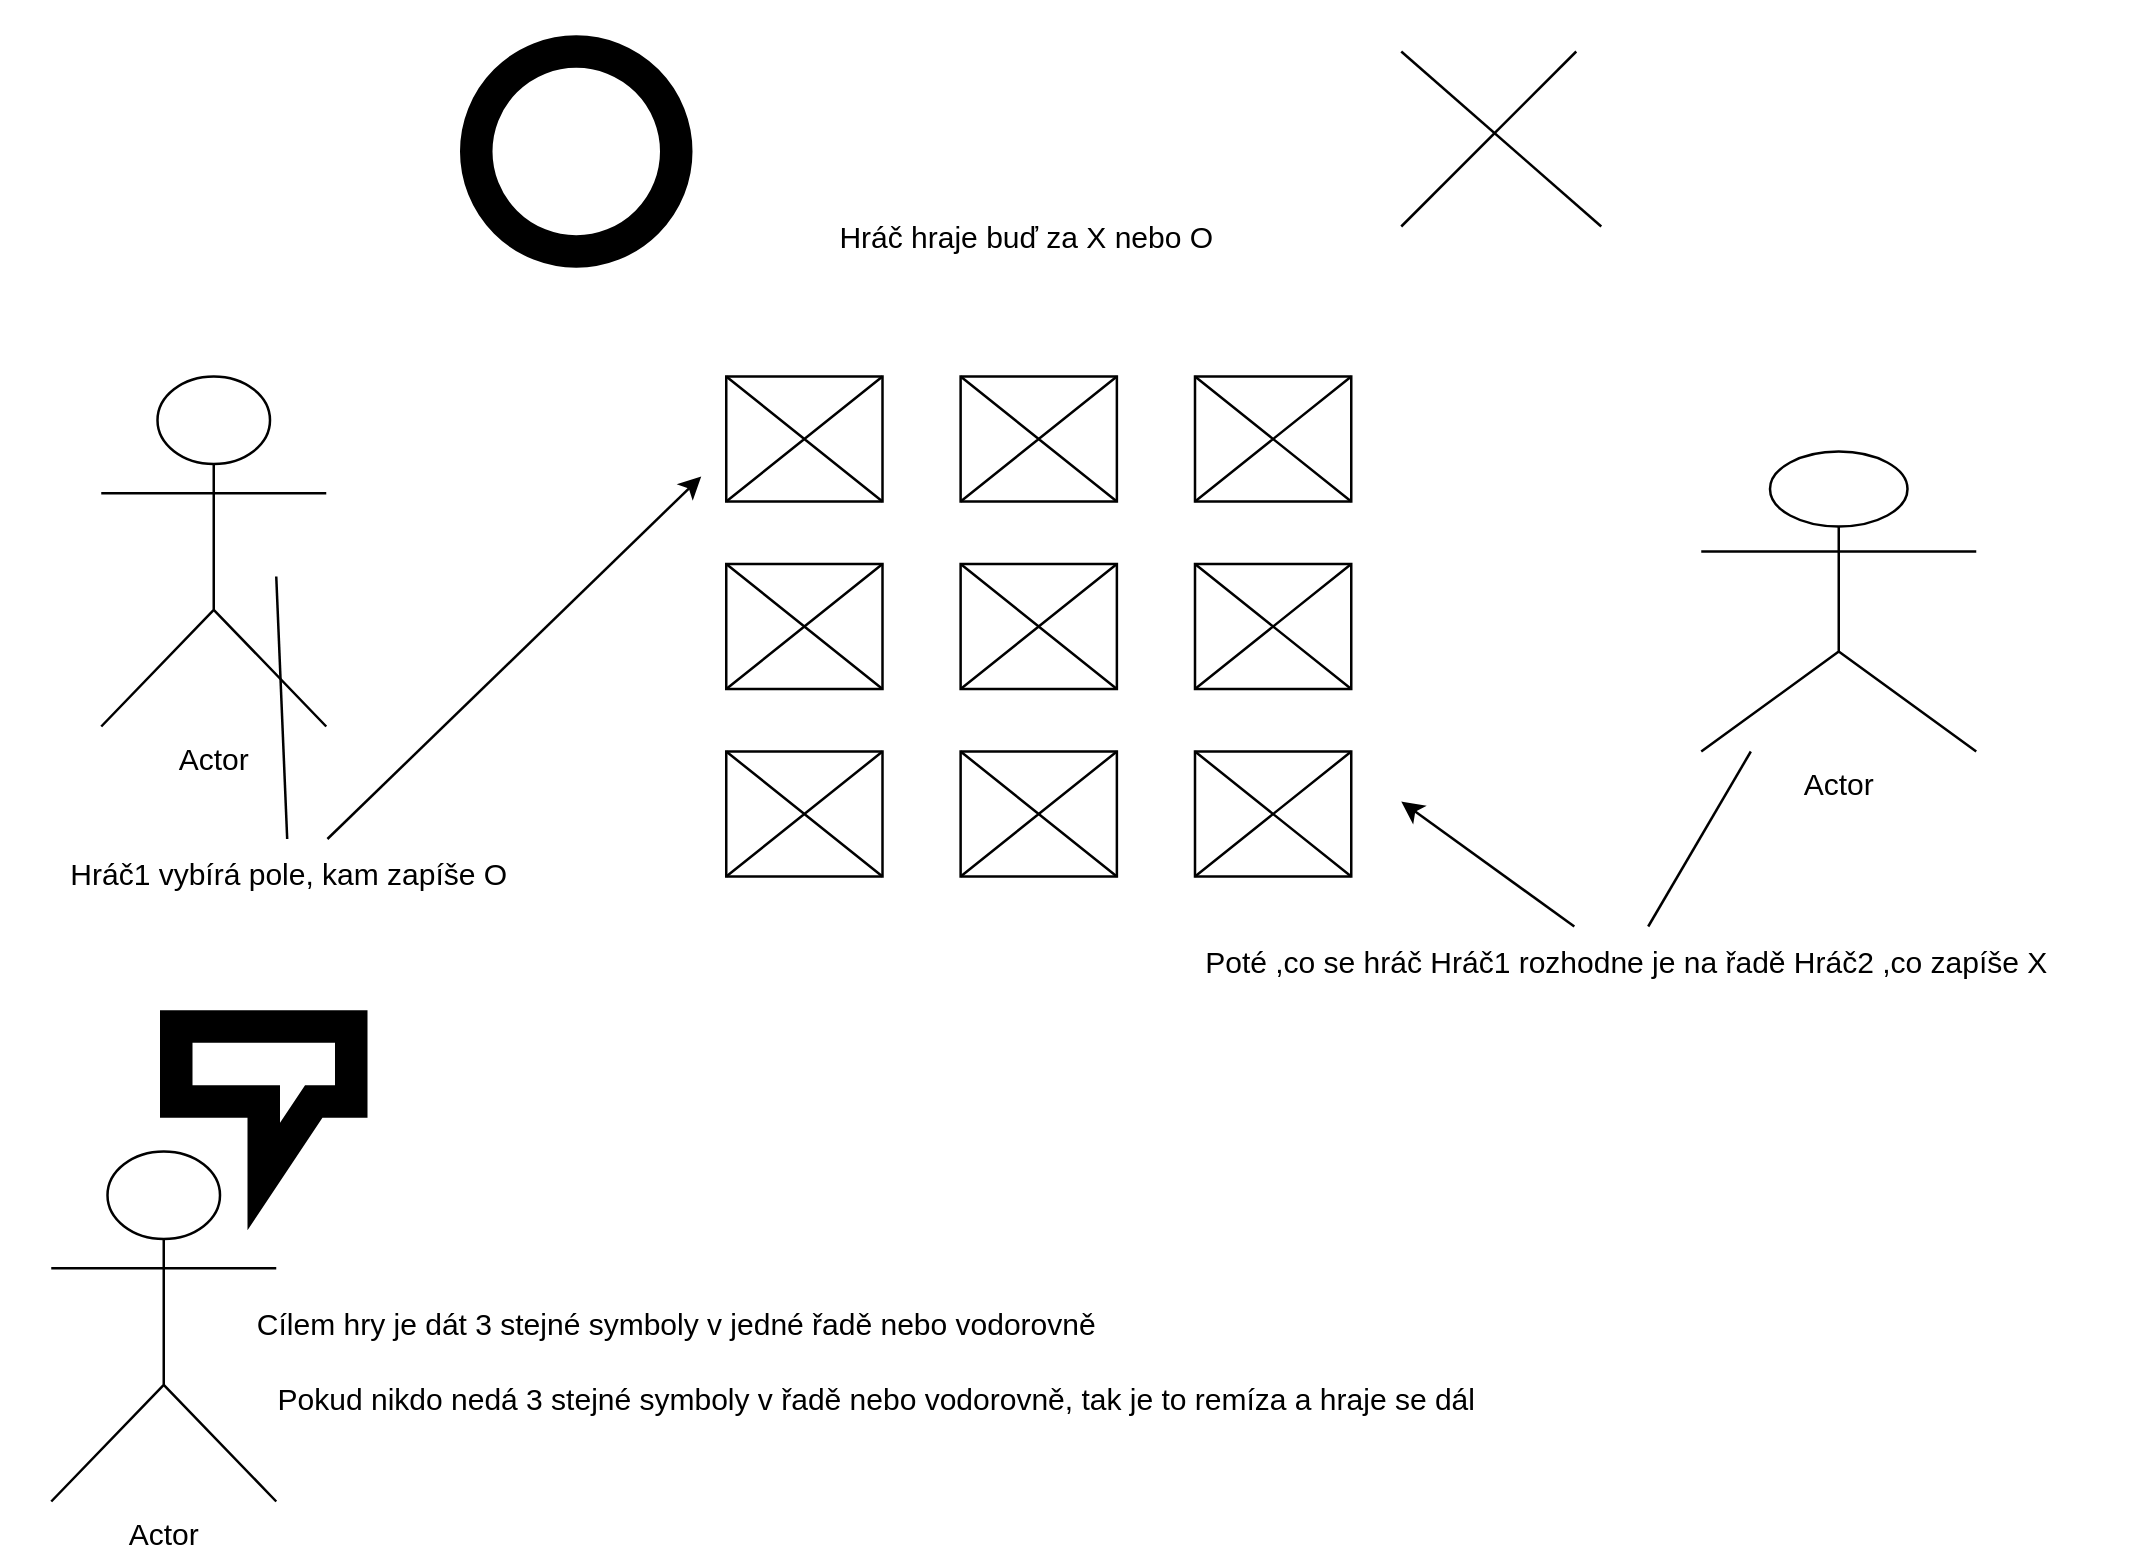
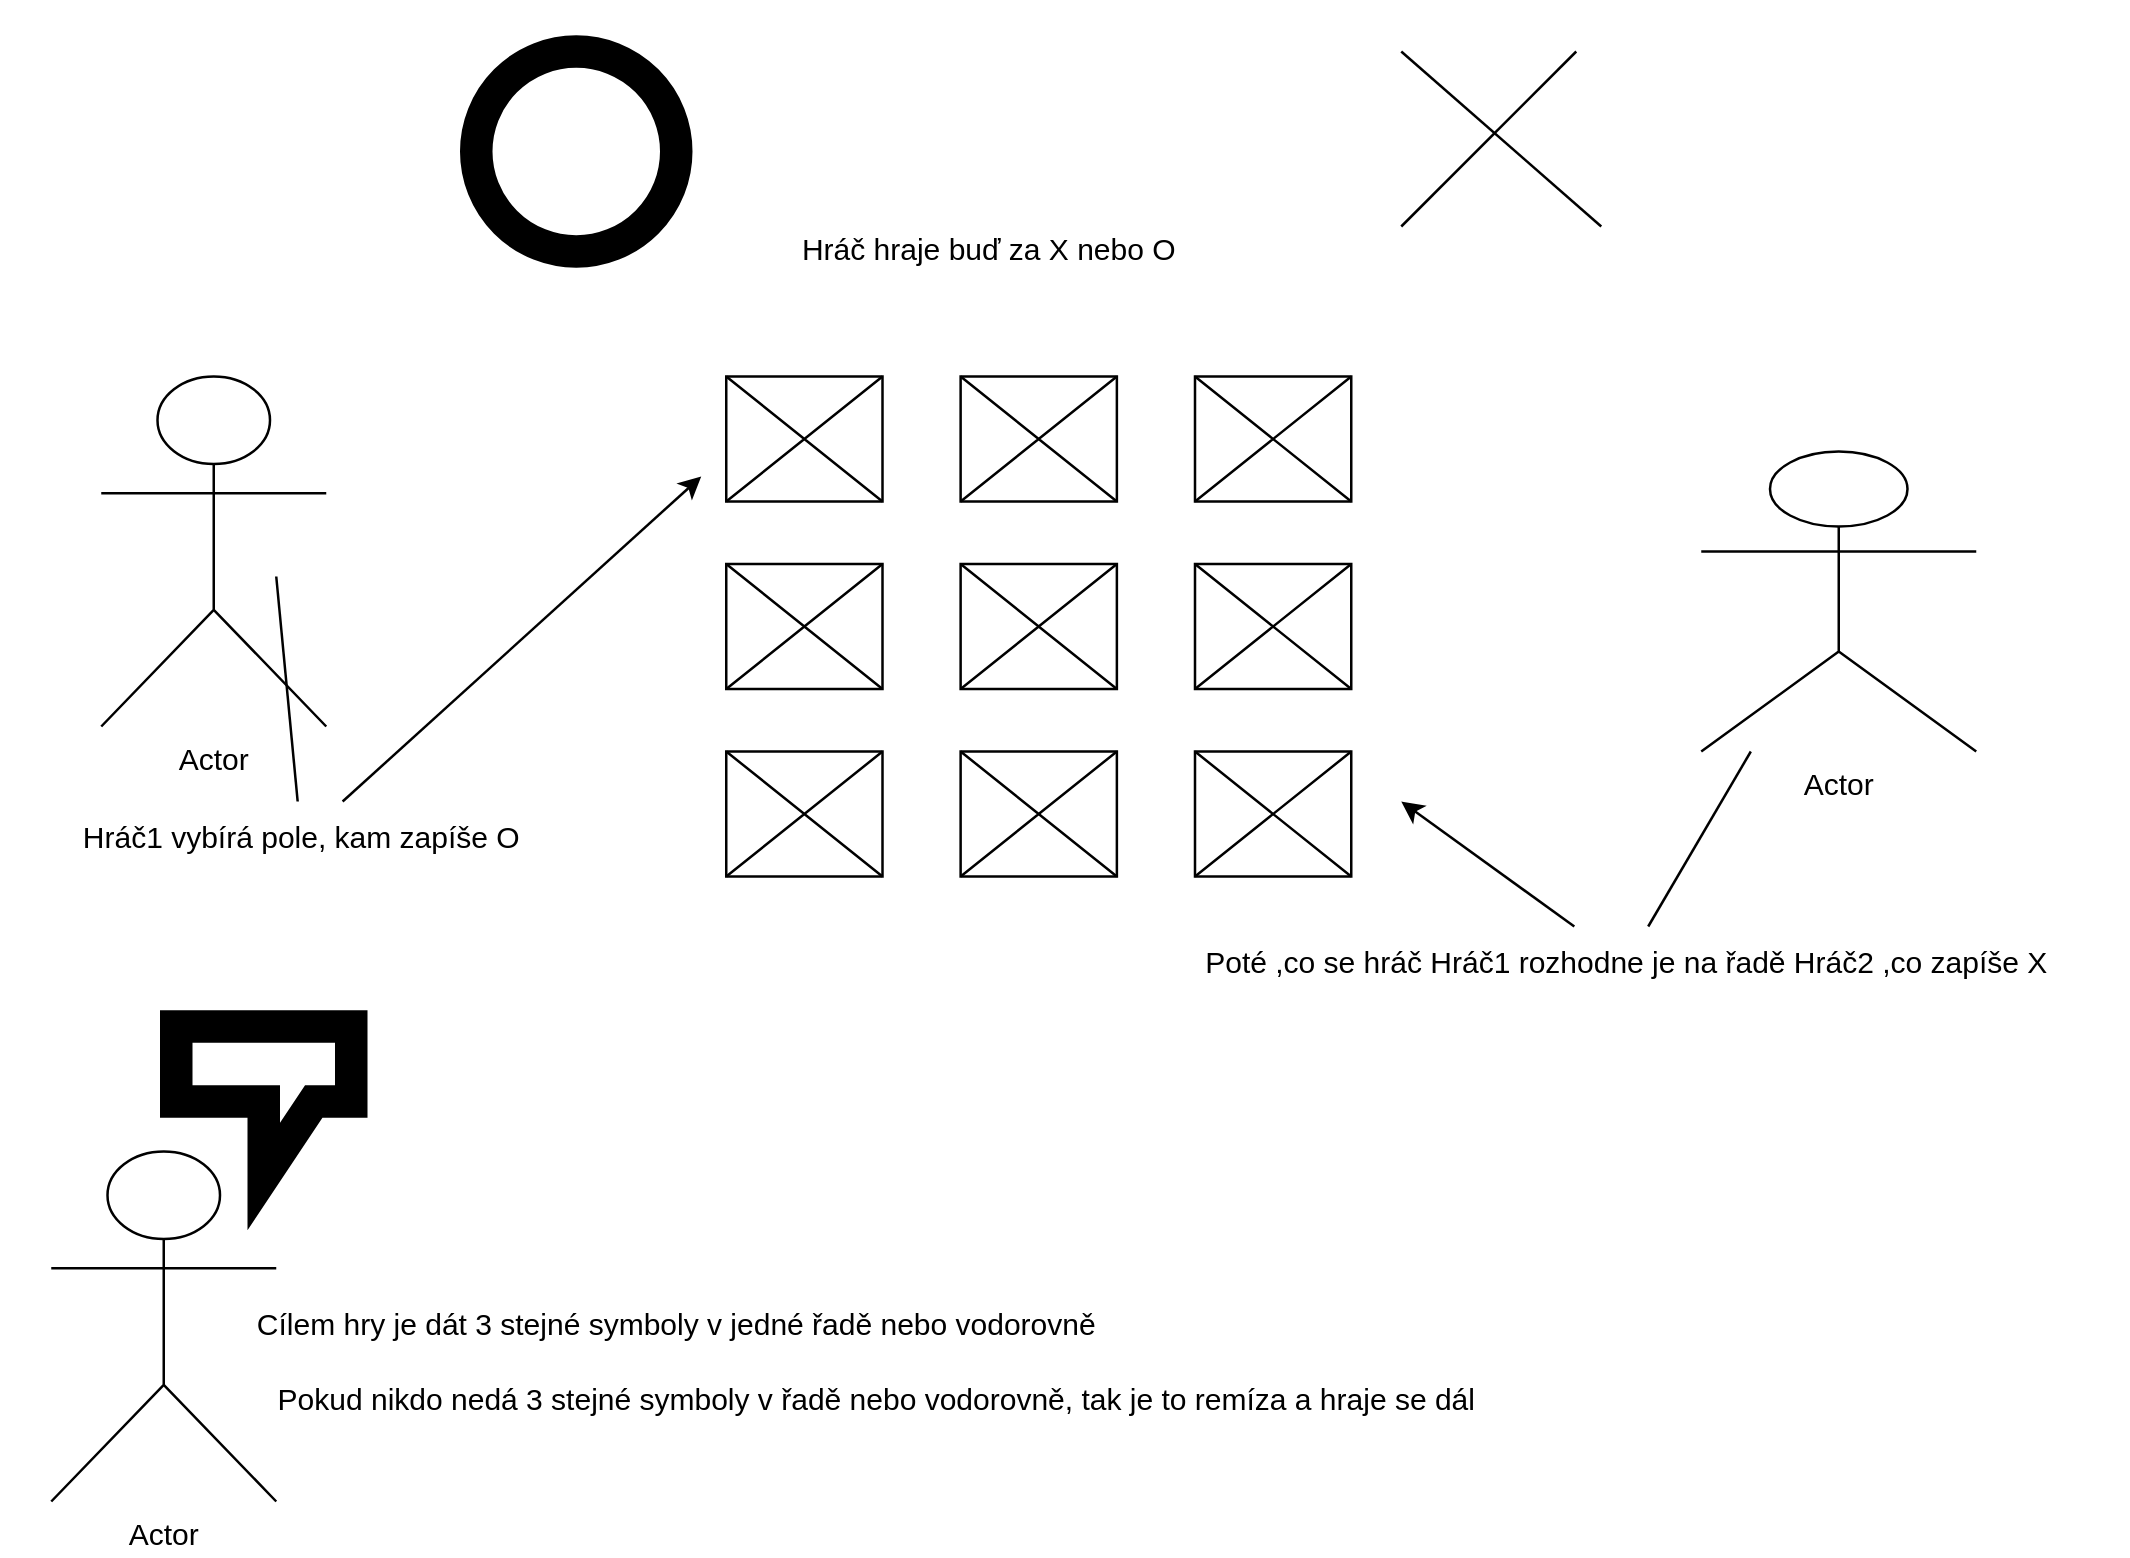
node "Hráč hraje buď za X nebo O": moved (1026, 239) -> (989, 251)
node "Hráč1 vybírá pole, kam zapíše O": moved (289, 876) -> (301, 839)
